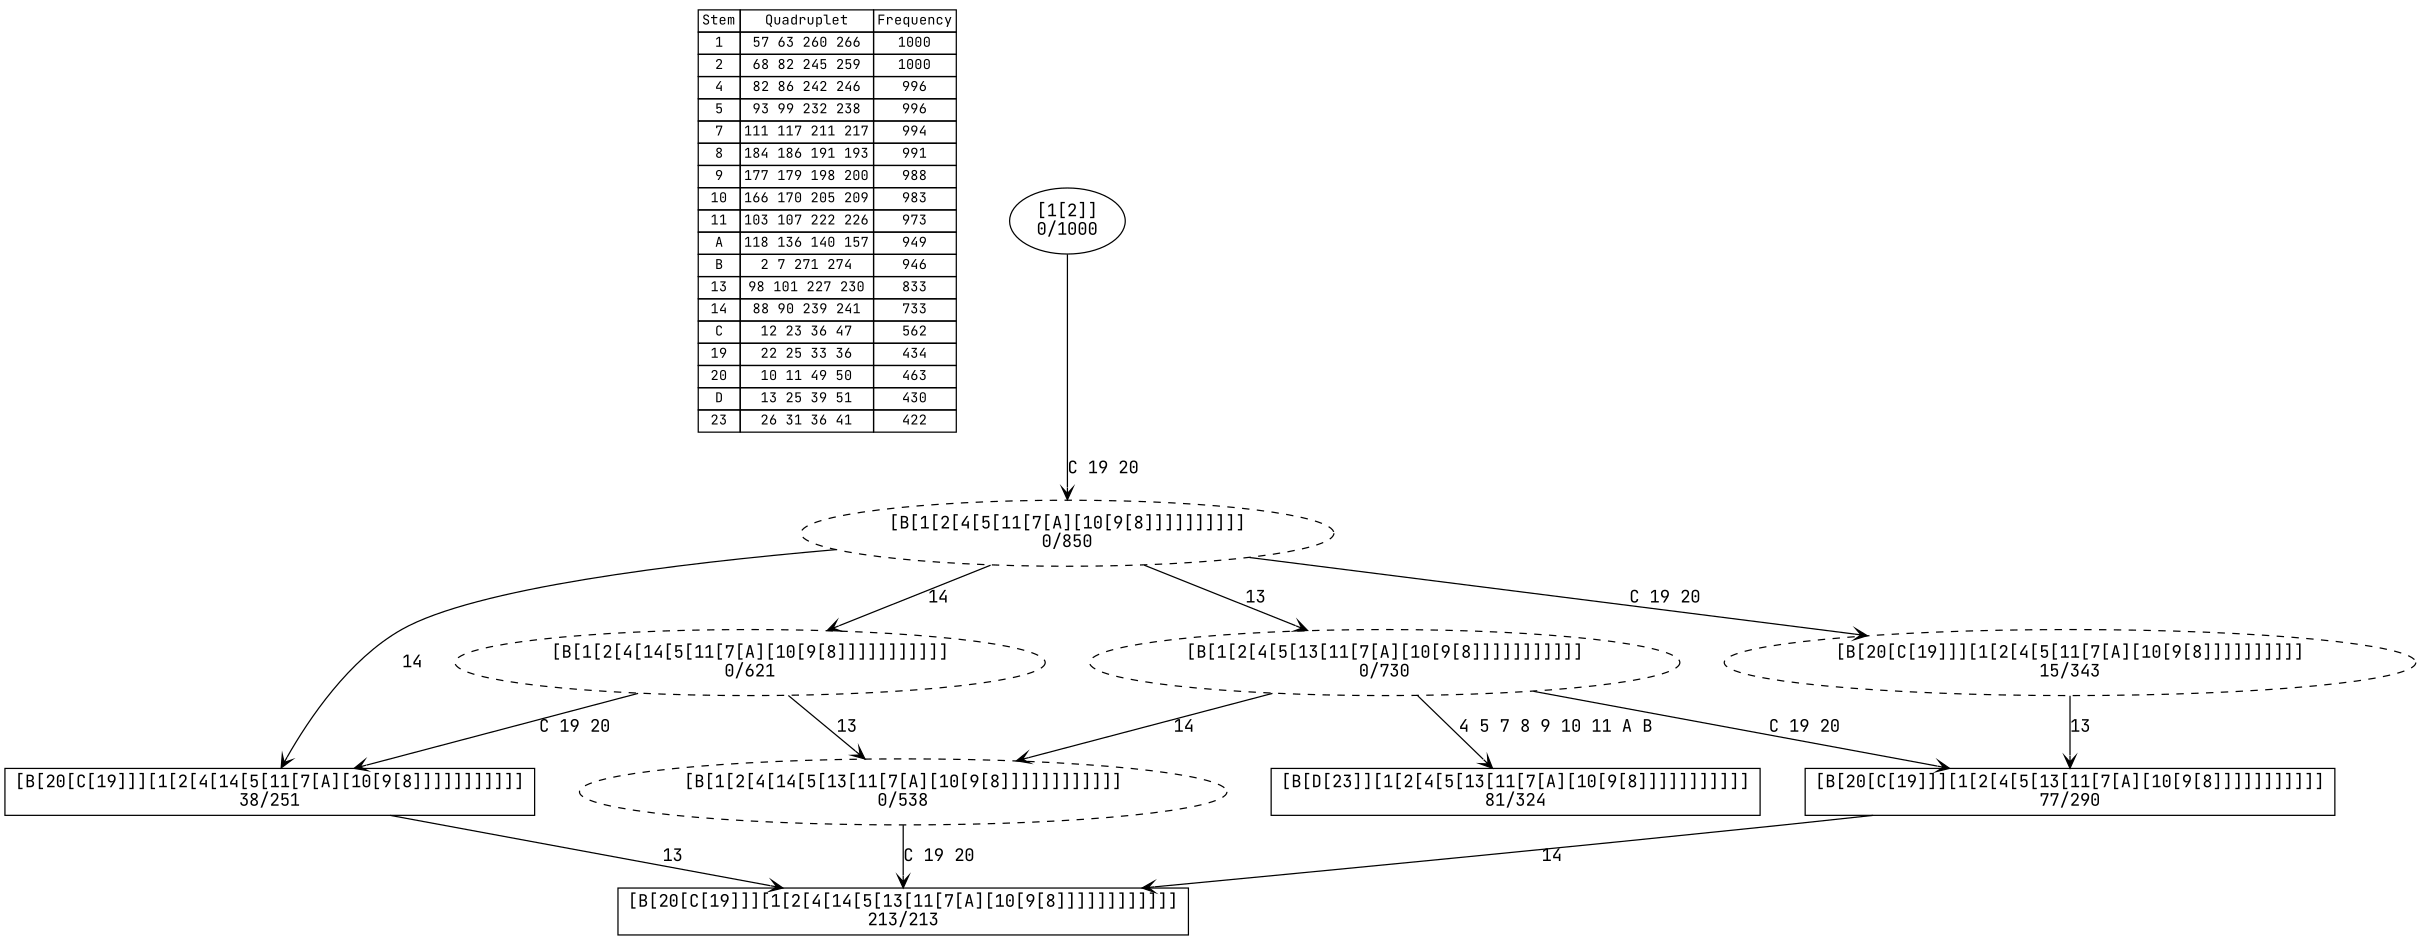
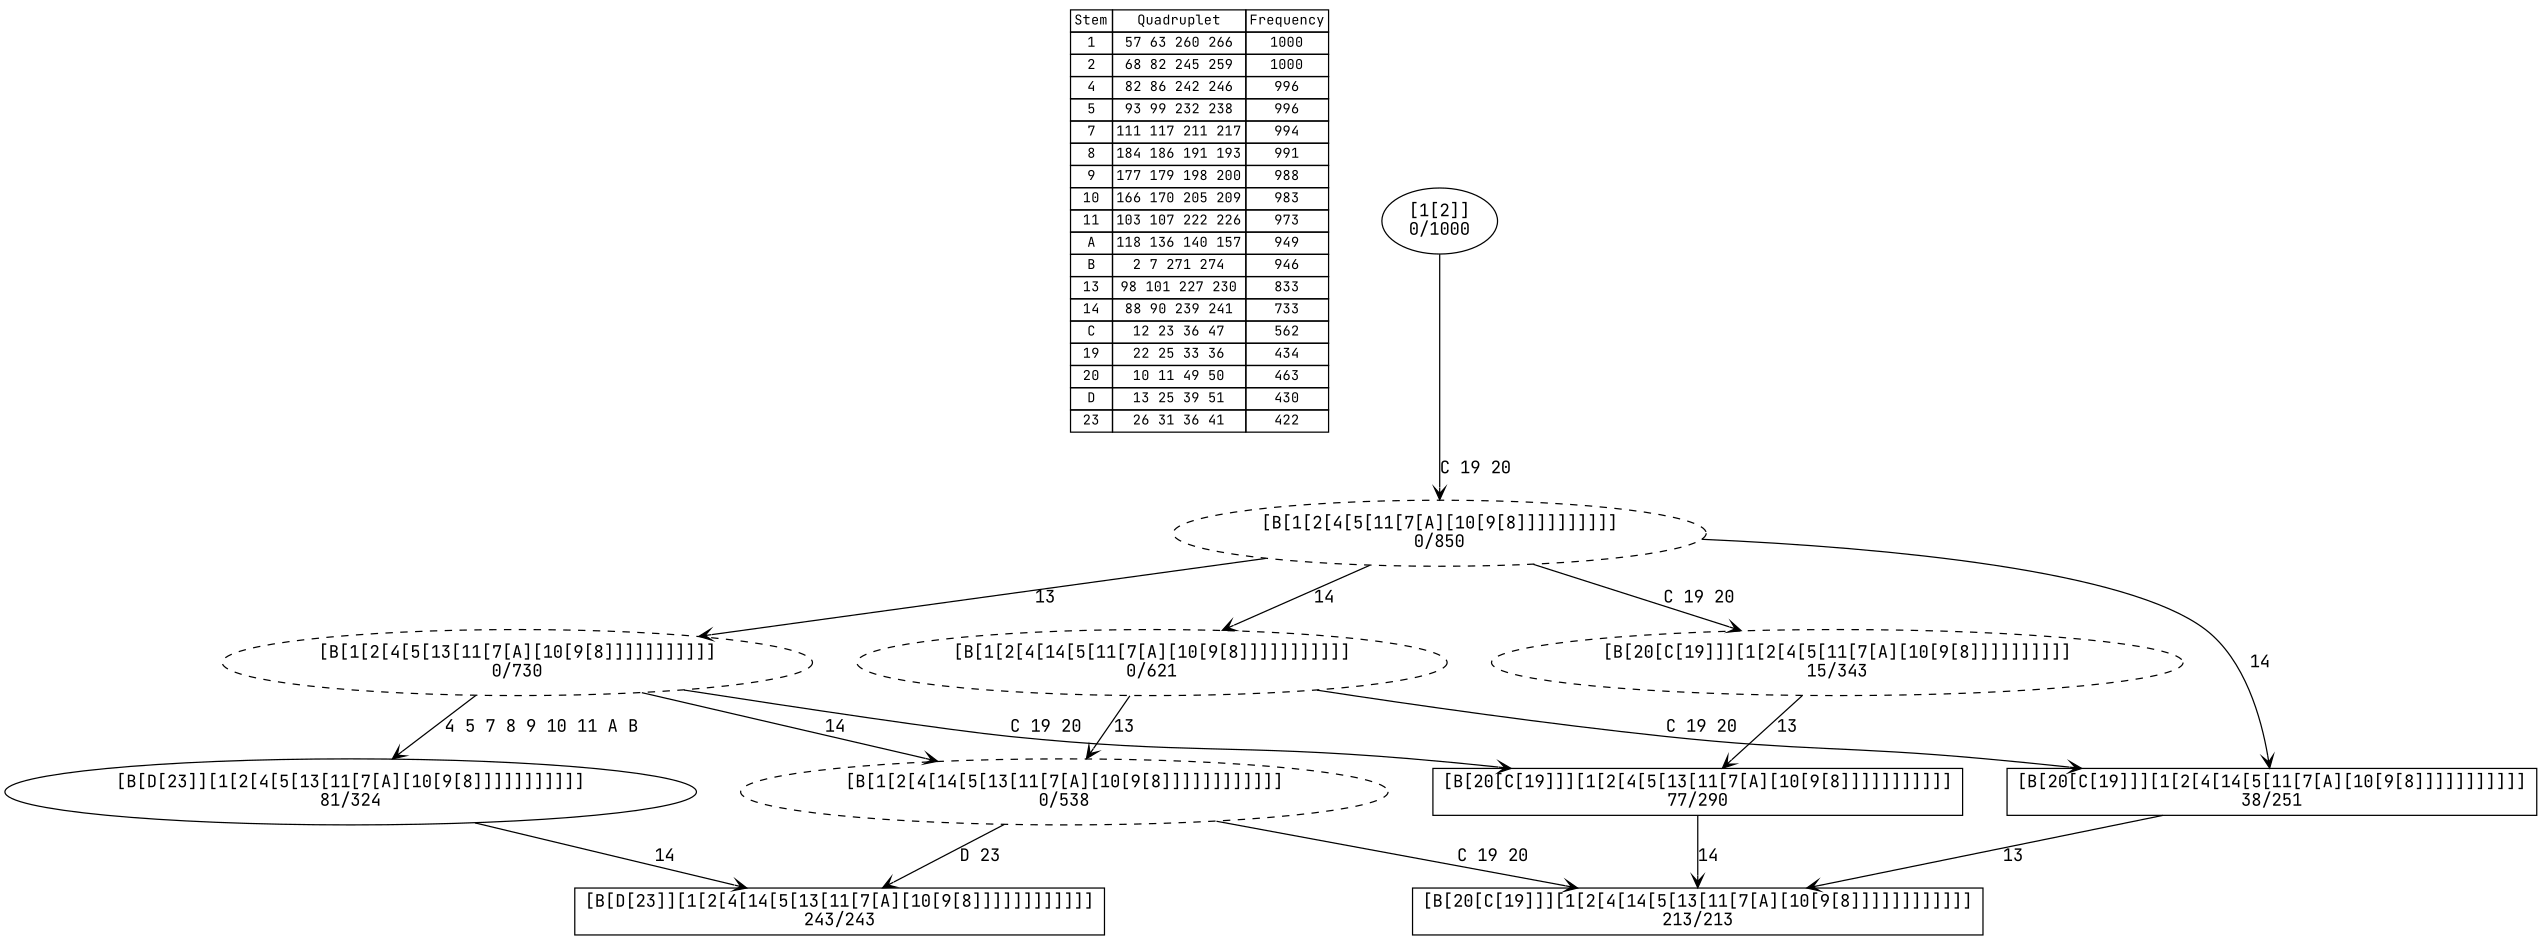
node "[B[D[23]][1[2[4[5[13[11[7[A][10[9[8]]]]]]]]]]] 81/324": shape box -> ellipse
node "[B[D[23]][1[2[4[14[5[13[11[7[A][10[9[8]]]]]]]]]]]] 243/243": added
